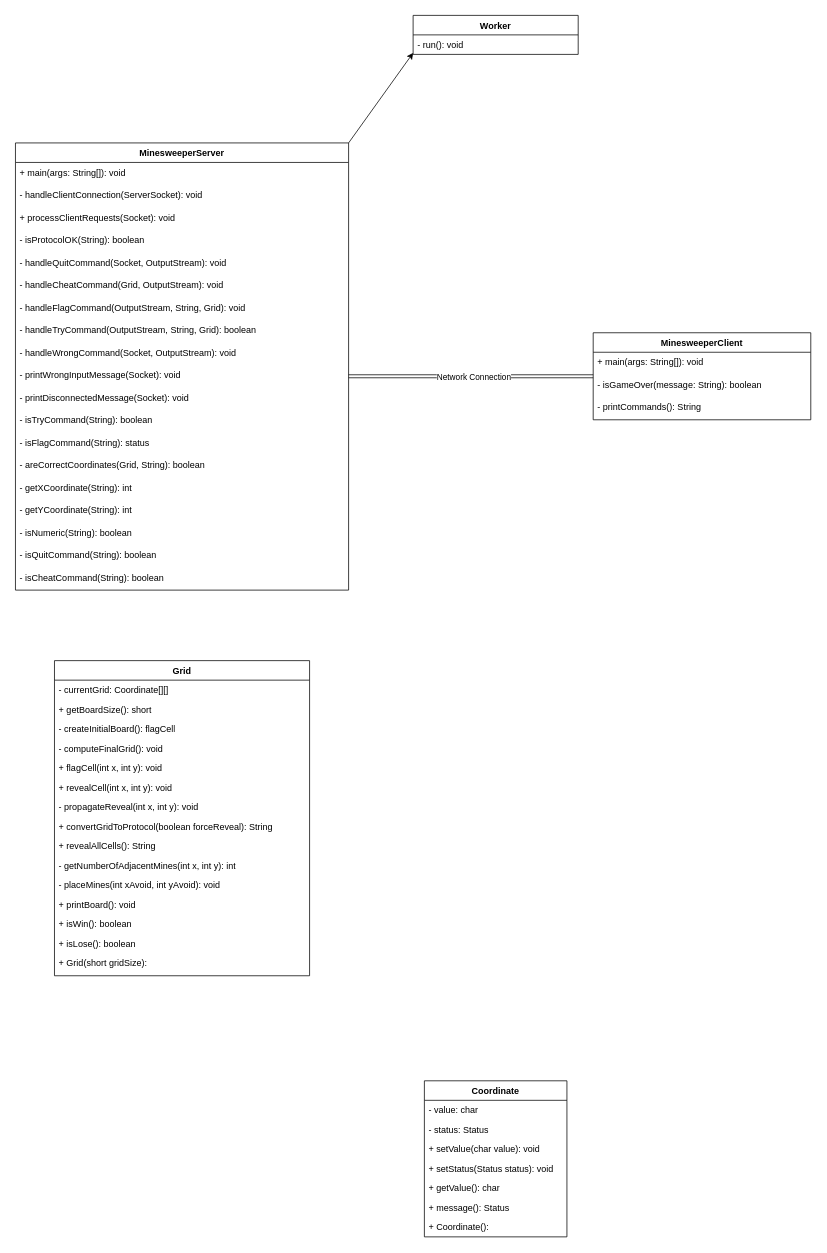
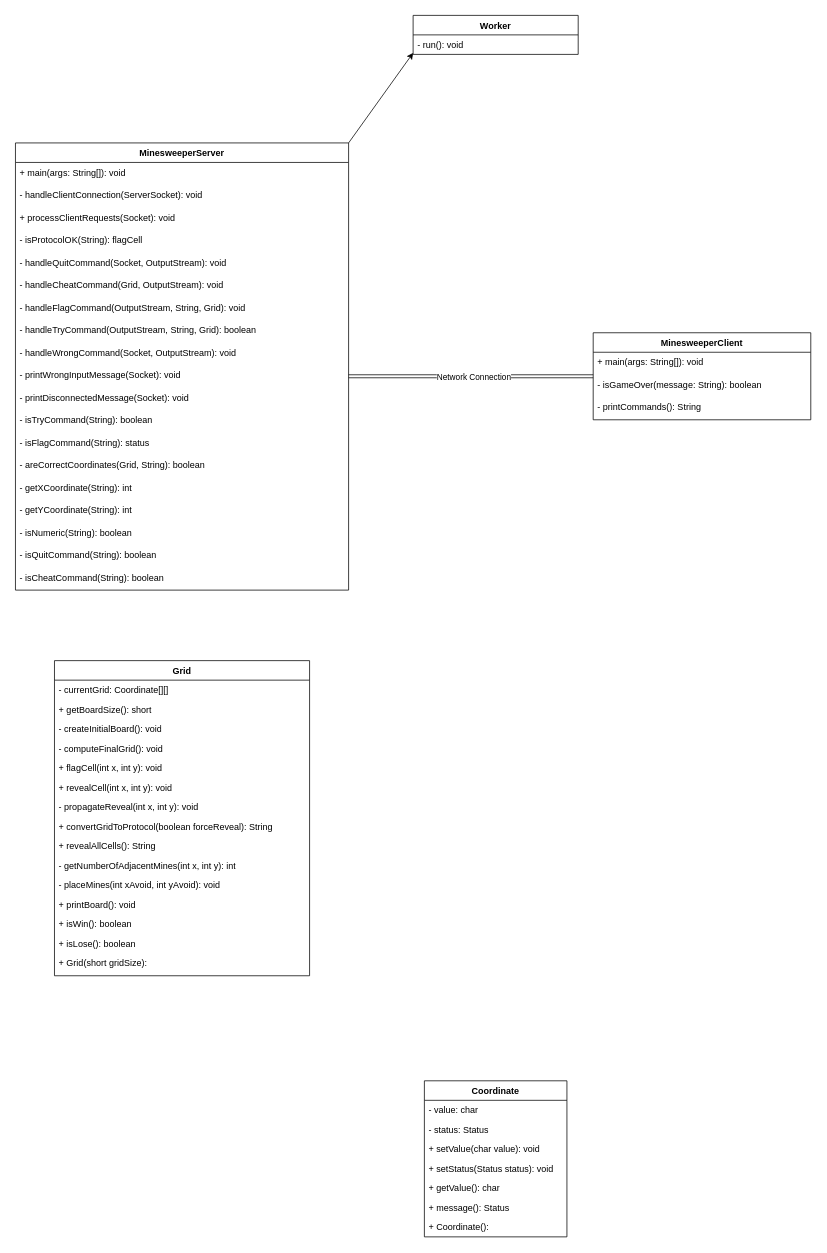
node "- isProtocolOK(String): boolean": label "- isProtocolOK(String): boolean" -> "- isProtocolOK(String): flagCell"
node "- createInitialBoard(): flagCell": label "- createInitialBoard(): flagCell" -> "- createInitialBoard(): void"
